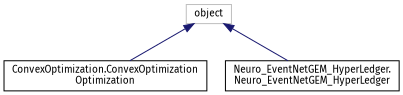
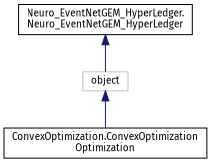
edge "Neuro_EventNetGEM_HyperLedger. Neuro_EventNetGEM_HyperLedger" -> "object": reversed
